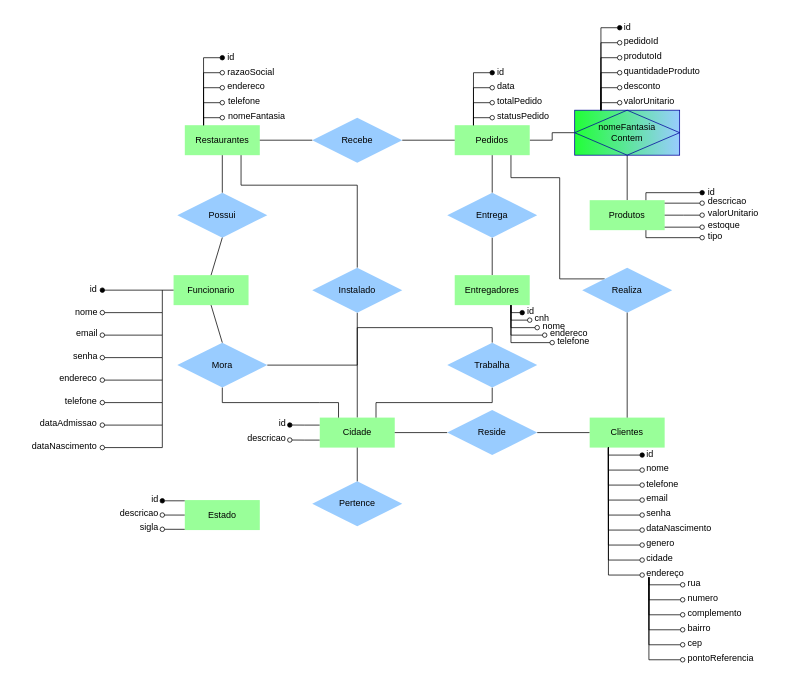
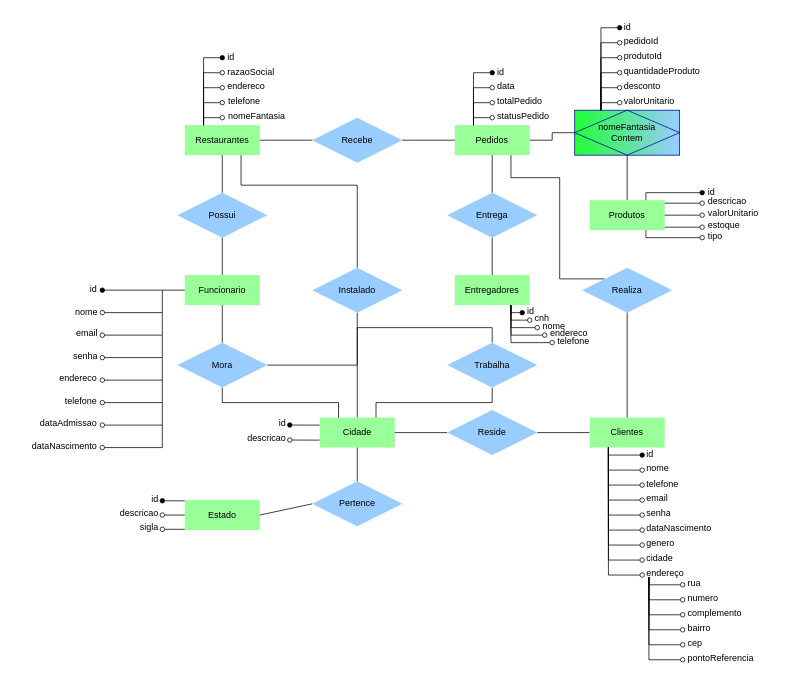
node "Funcionario": moved (211, 290) -> (222, 290)
edge "Pertence" -- "Estado": added
